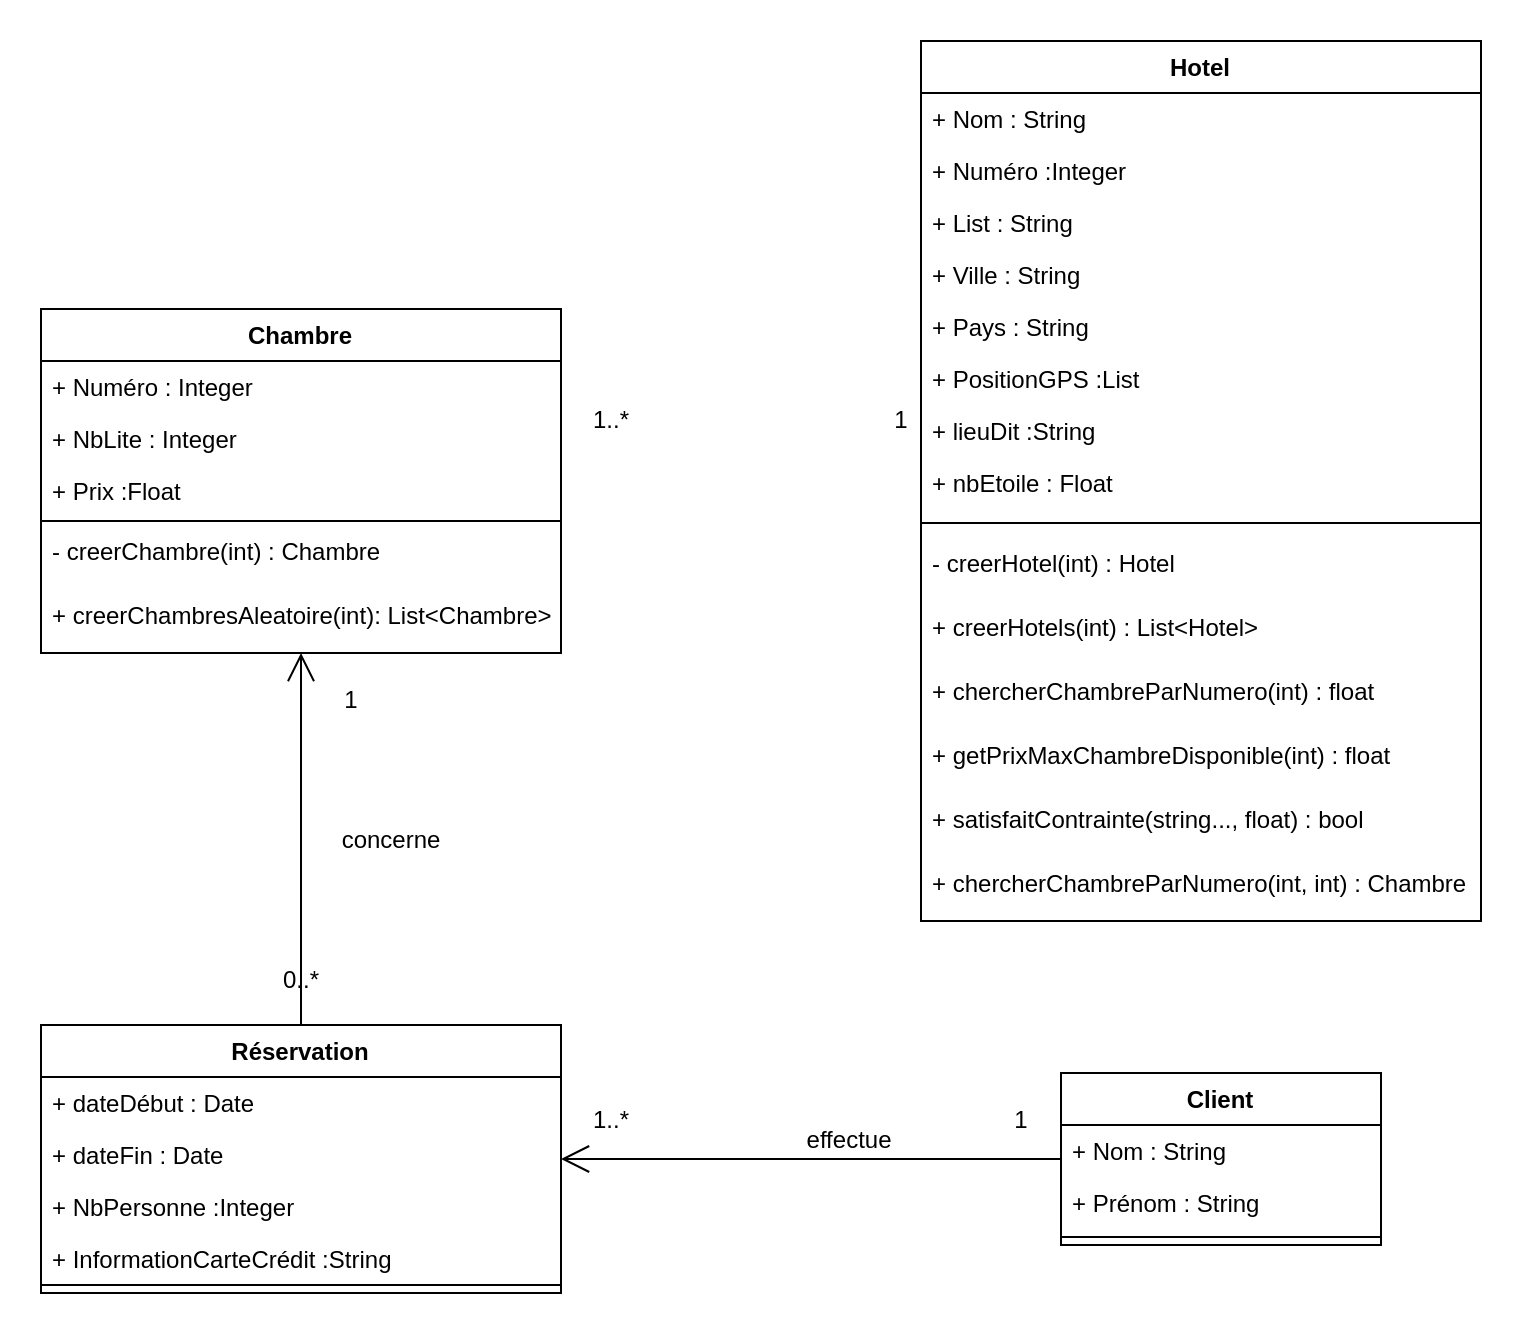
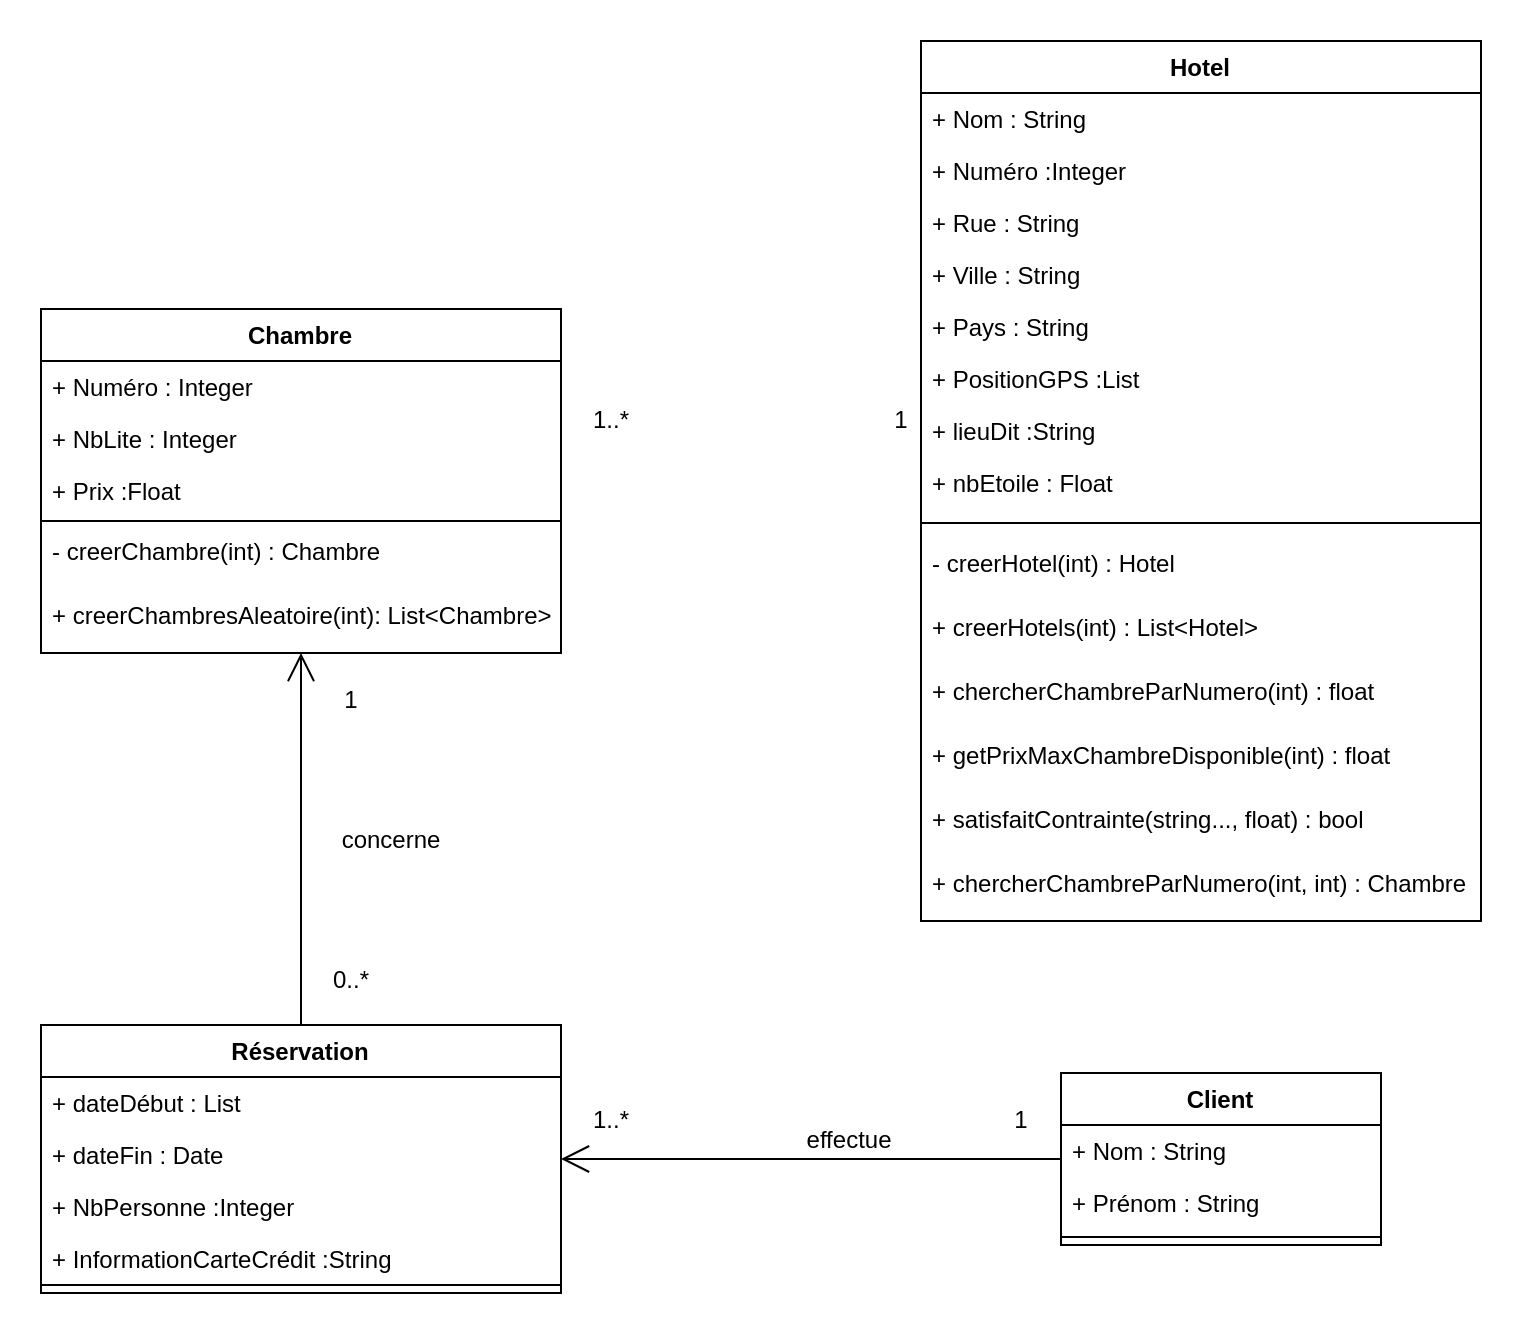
node "+ List : String": label "+ List : String" -> "+ Rue : String"
node "0..*": moved (301, 981) -> (351, 981)
node "+ dateDébut : Date": label "+ dateDébut : Date" -> "+ dateDébut : List"
